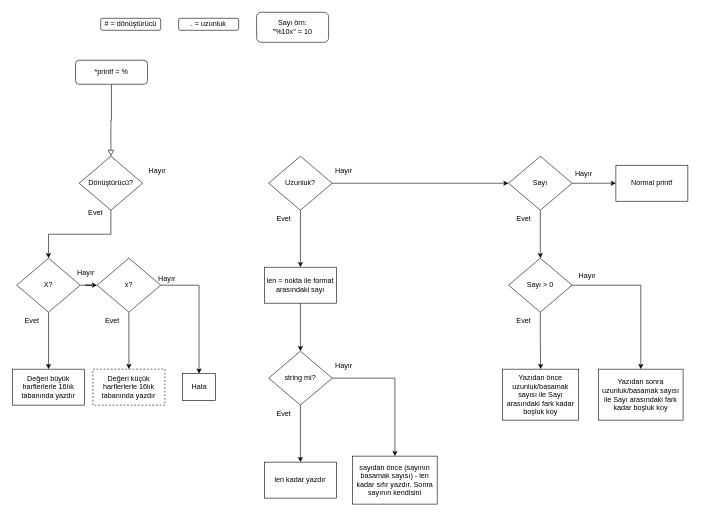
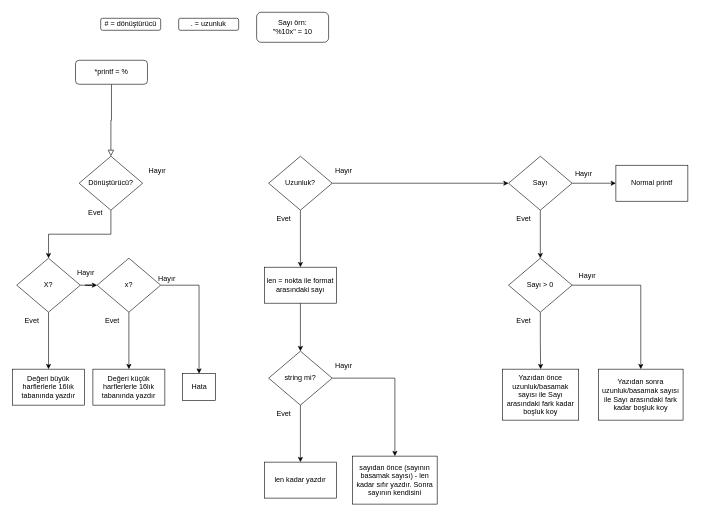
node "Değeri küçük harflerlerle 16lık tabanında yazdır": style dashed -> solid
